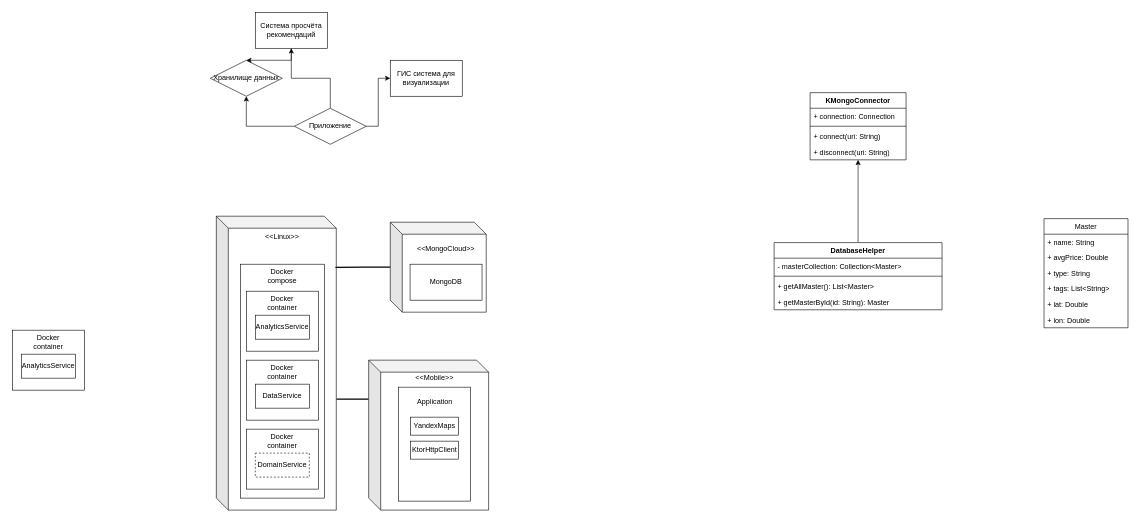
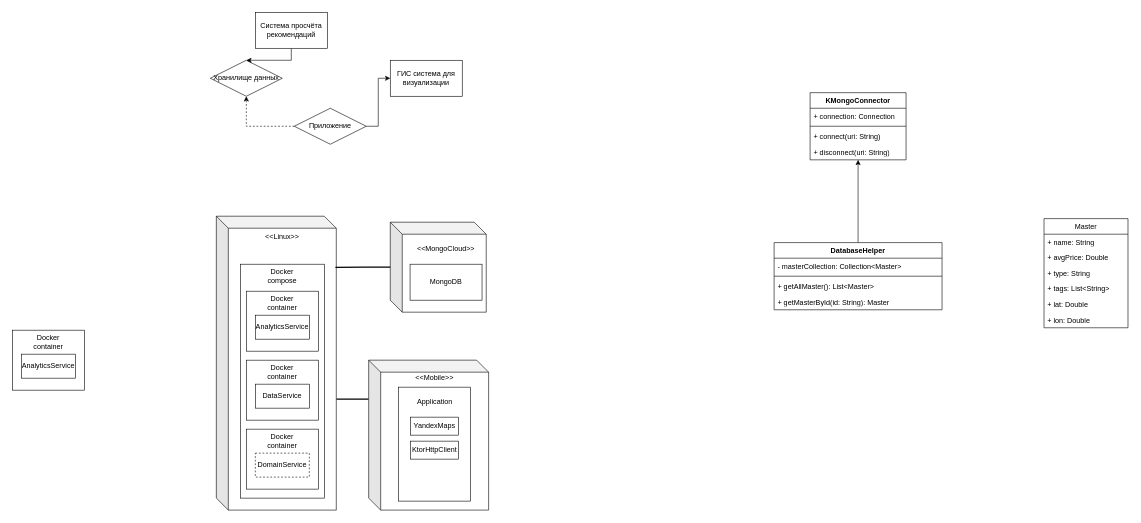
edge "Приложение" -> "Система просчёта рекомендаций": removed
edge "Приложение" -> "Хранилище данных": style solid -> dashed
